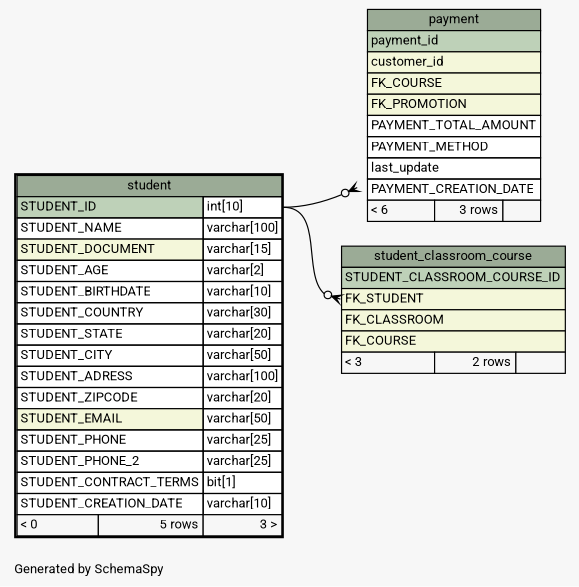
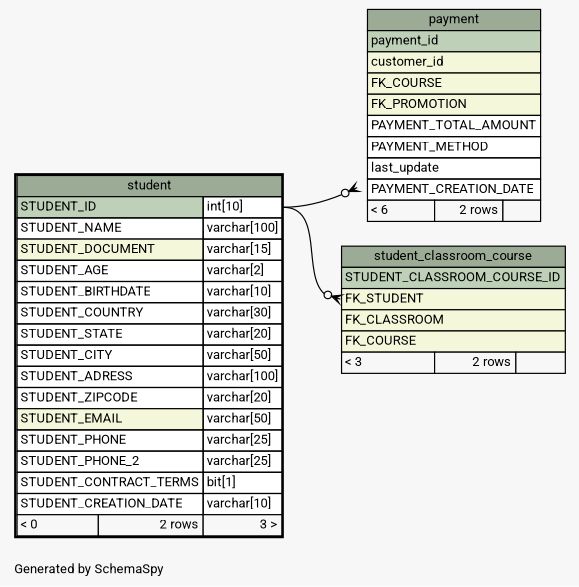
node "payment": text "3 rows" -> "2 rows"
node "student": text "5 rows" -> "2 rows"
